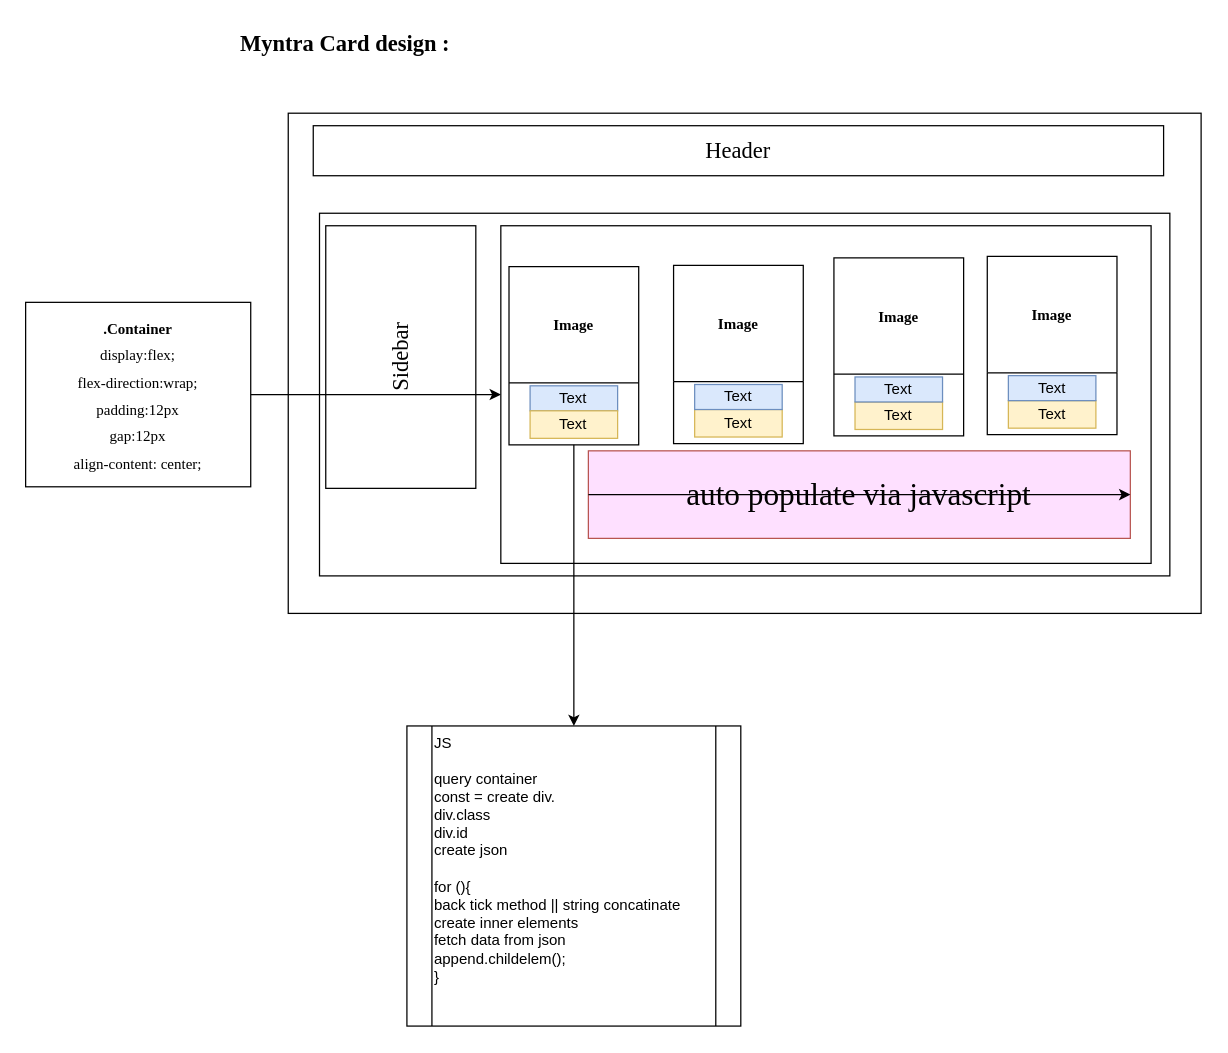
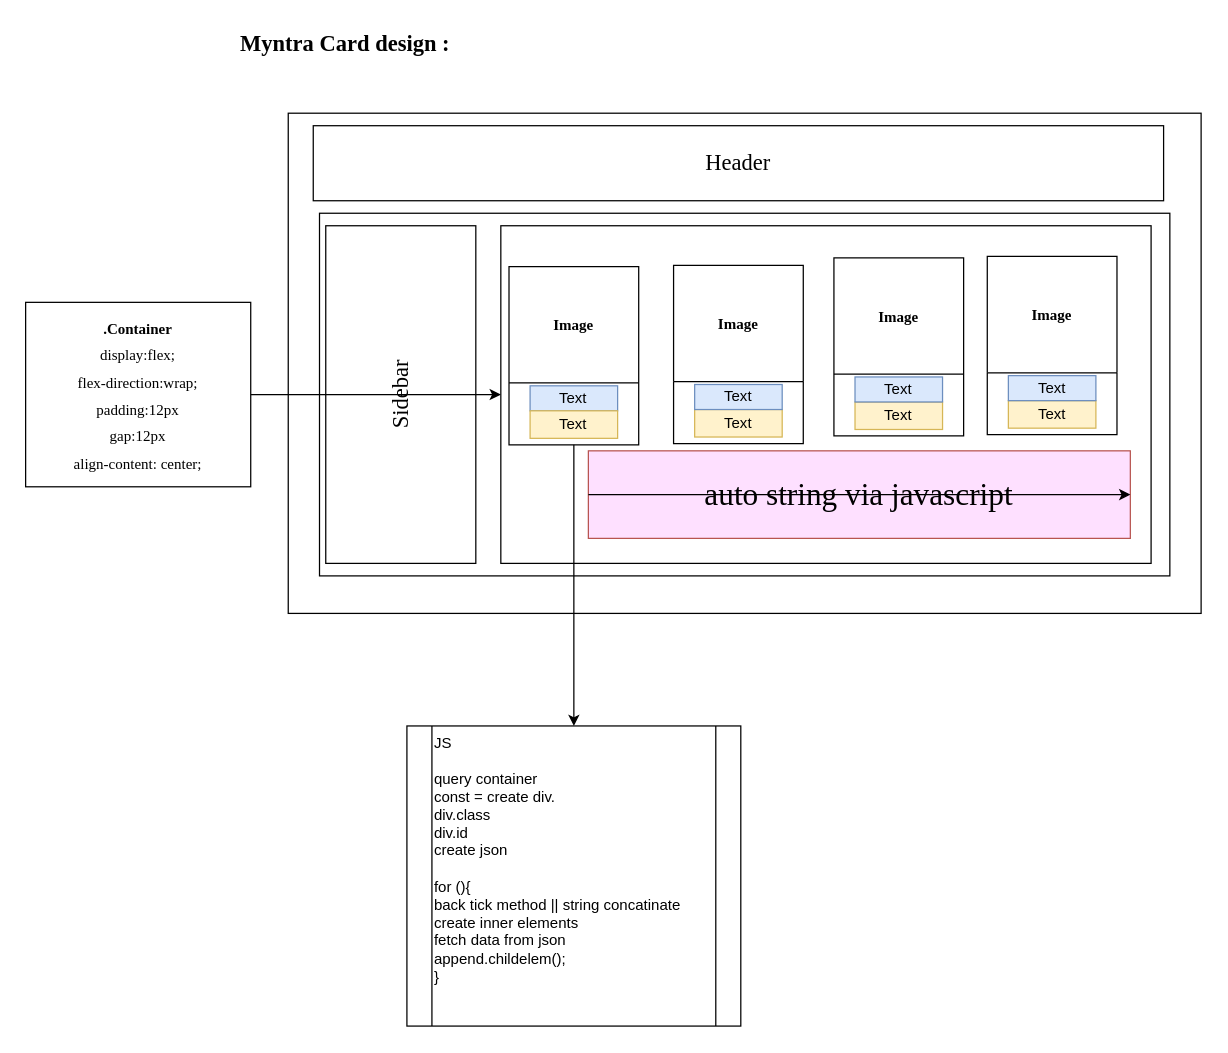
node "Header": size 850x50 -> 850x75
node "Sidebar": size 150x263 -> 150x338
node "auto populate via javascript": label "auto populate via javascript" -> "auto string via javascript"
